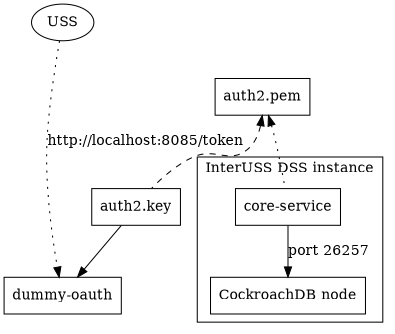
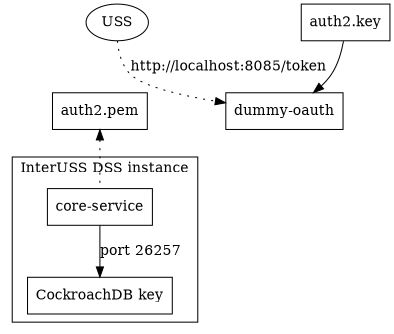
edge "auth2.key" -> "auth2.pem": removed
node "CockroachDB node": label "CockroachDB node" -> "CockroachDB key"
